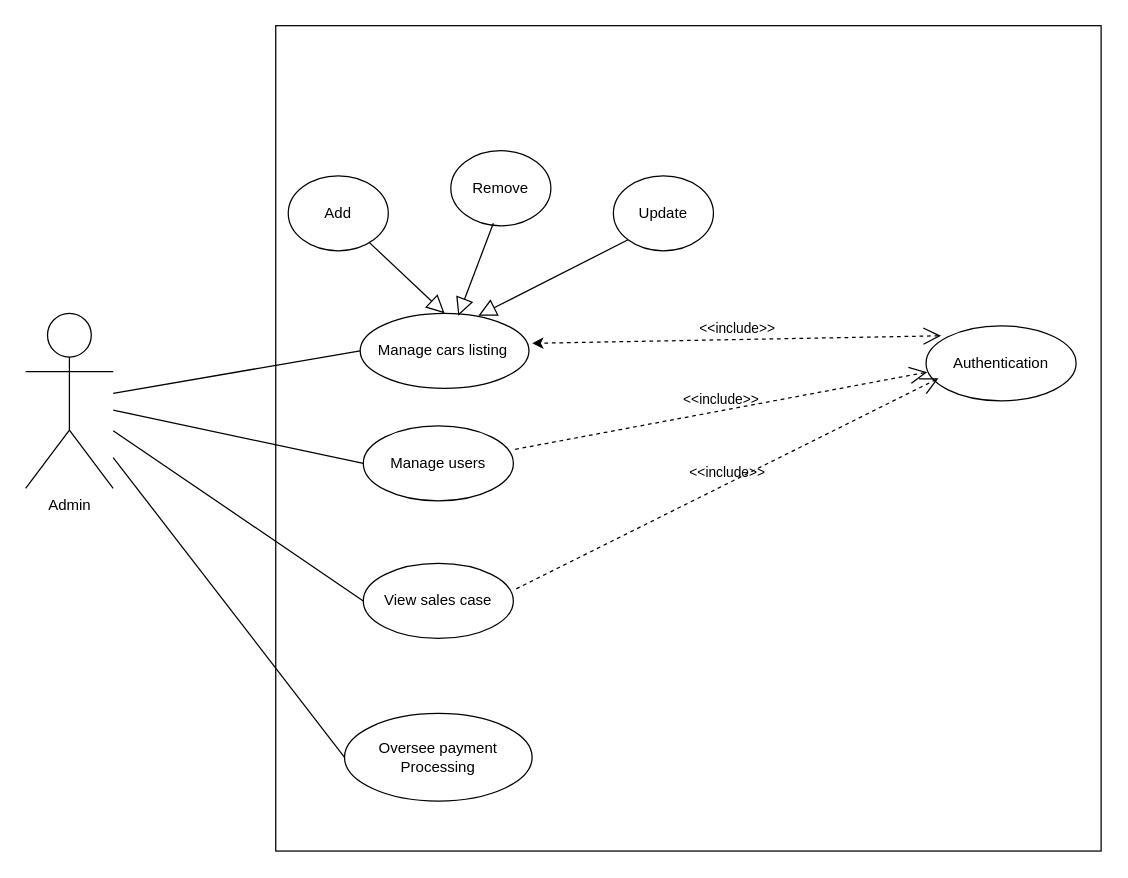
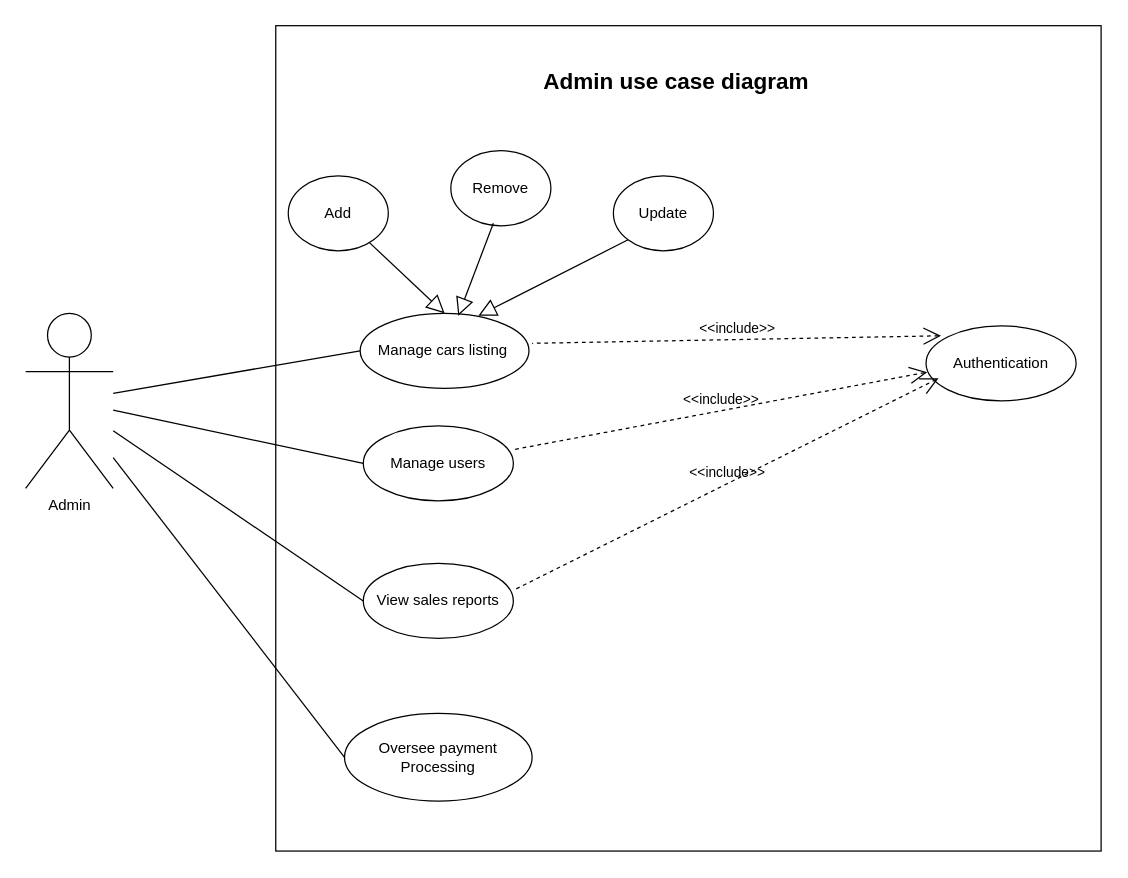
node "Admin use case diagram": added
edge "Manage cars listing" -- "Authentication": arrowhead classic -> none
node "View sales case": label "View sales case" -> "View sales reports"
